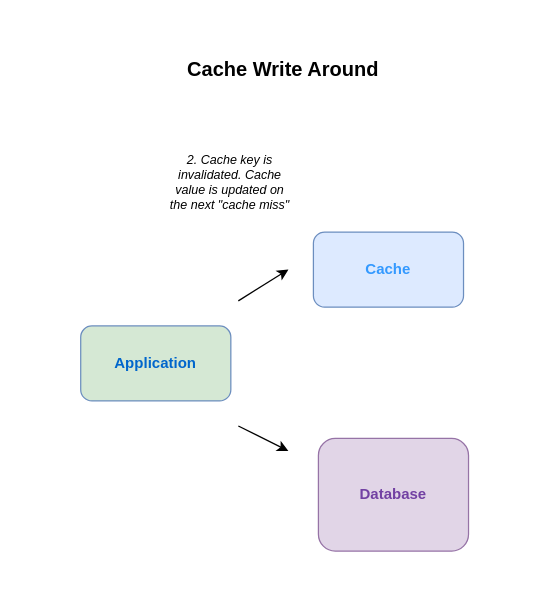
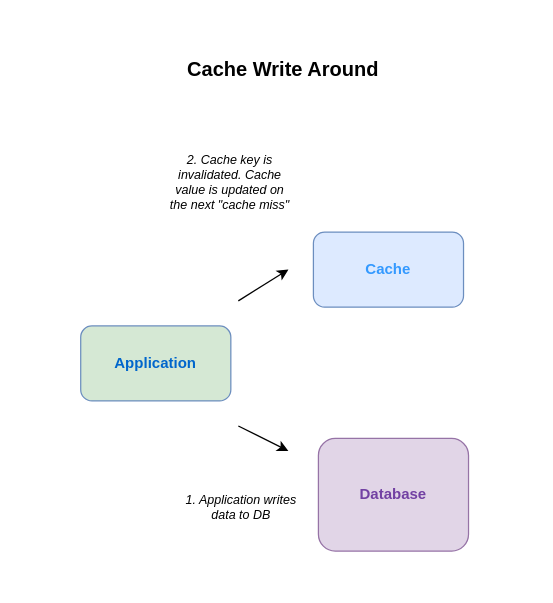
node "1. Application writes data to DB": added
